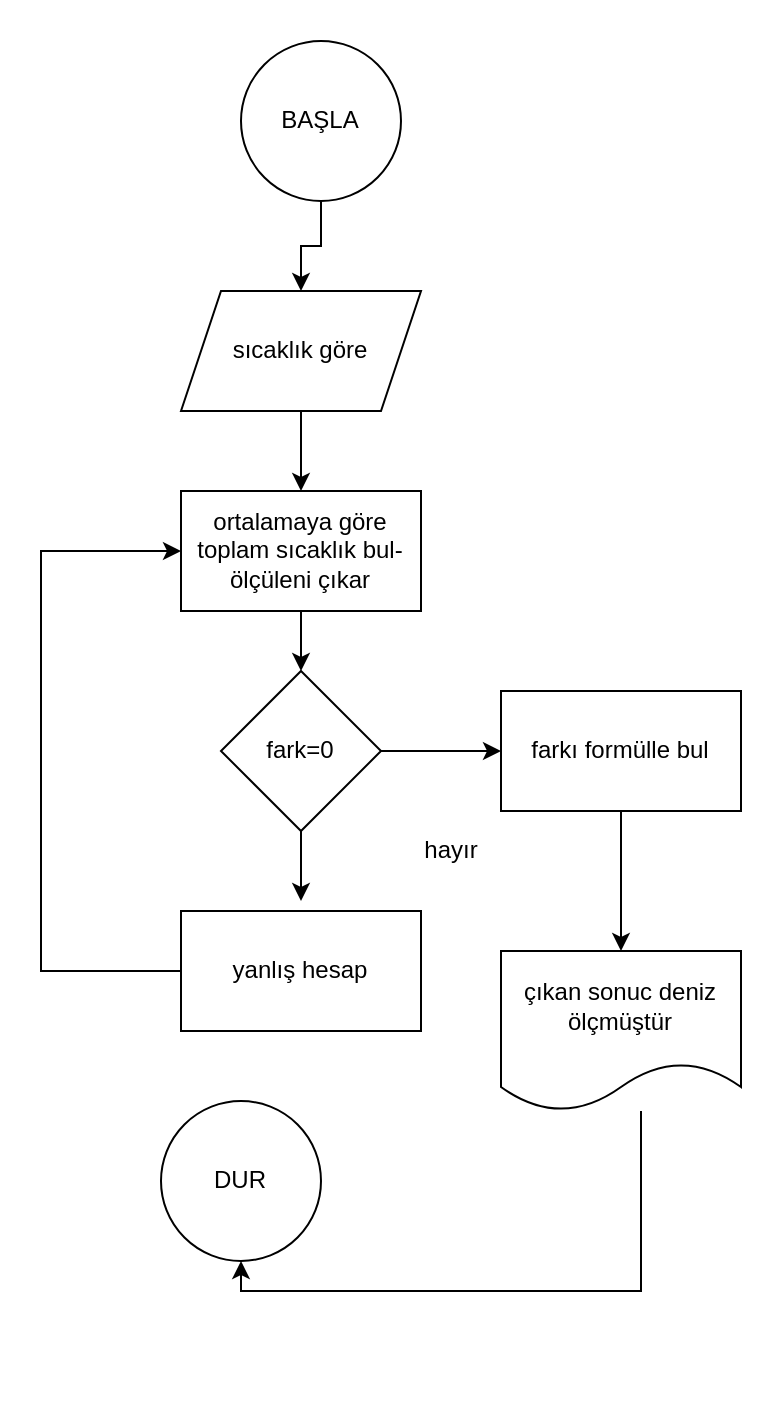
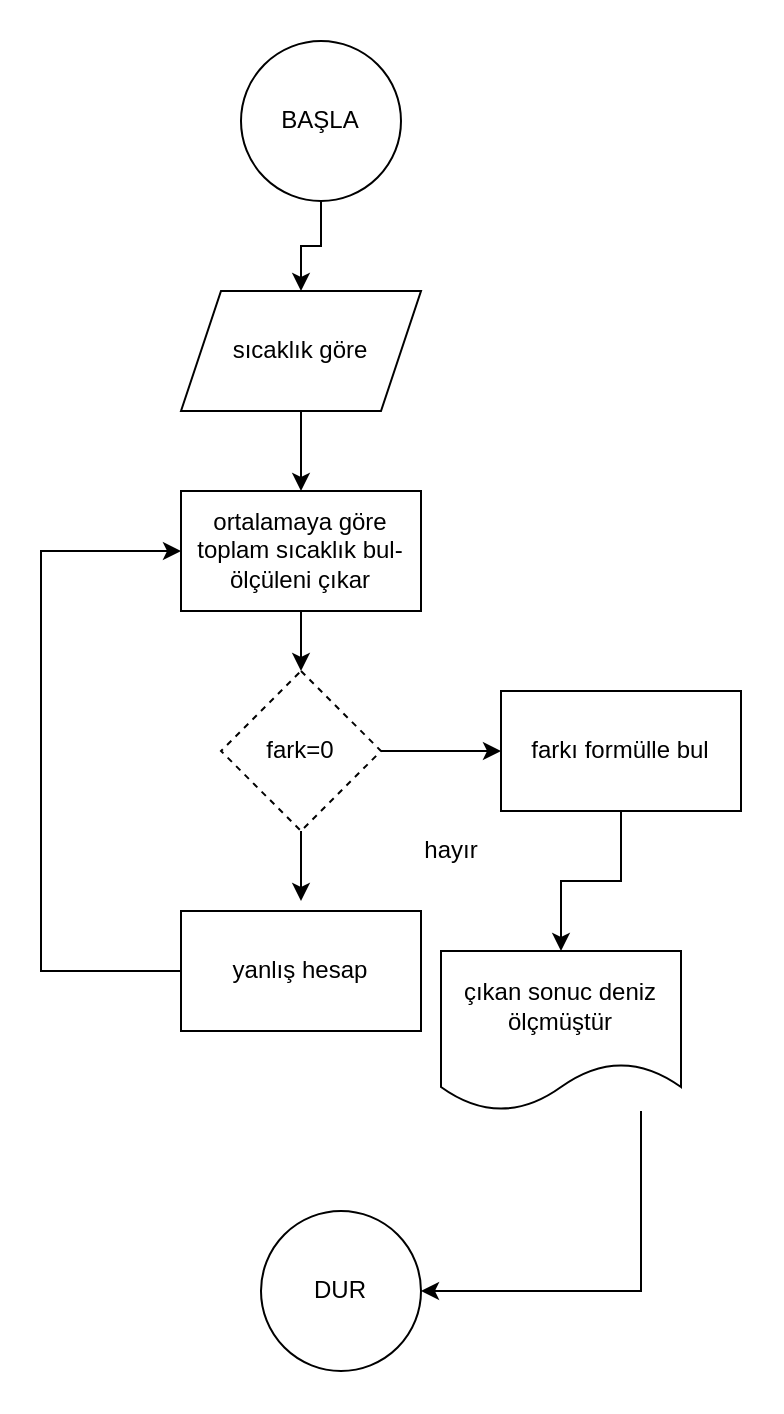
node "fark=0": style solid -> dashed
node "çıkan sonuc deniz ölçmüştür": moved (621, 1031) -> (561, 1031)
node "DUR": moved (241, 1181) -> (341, 1291)
